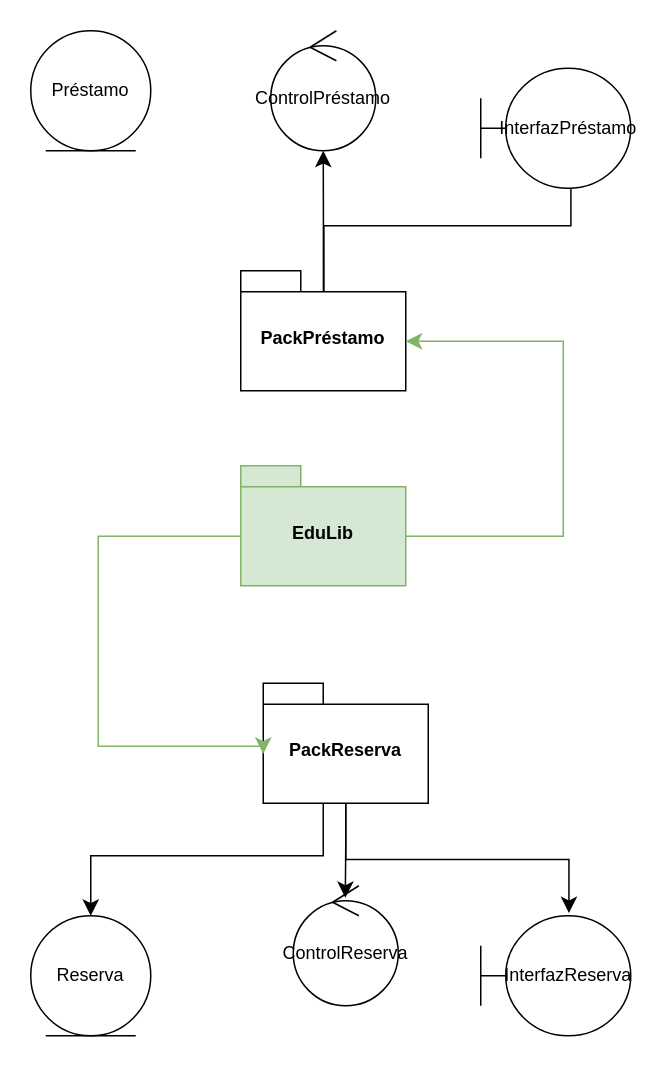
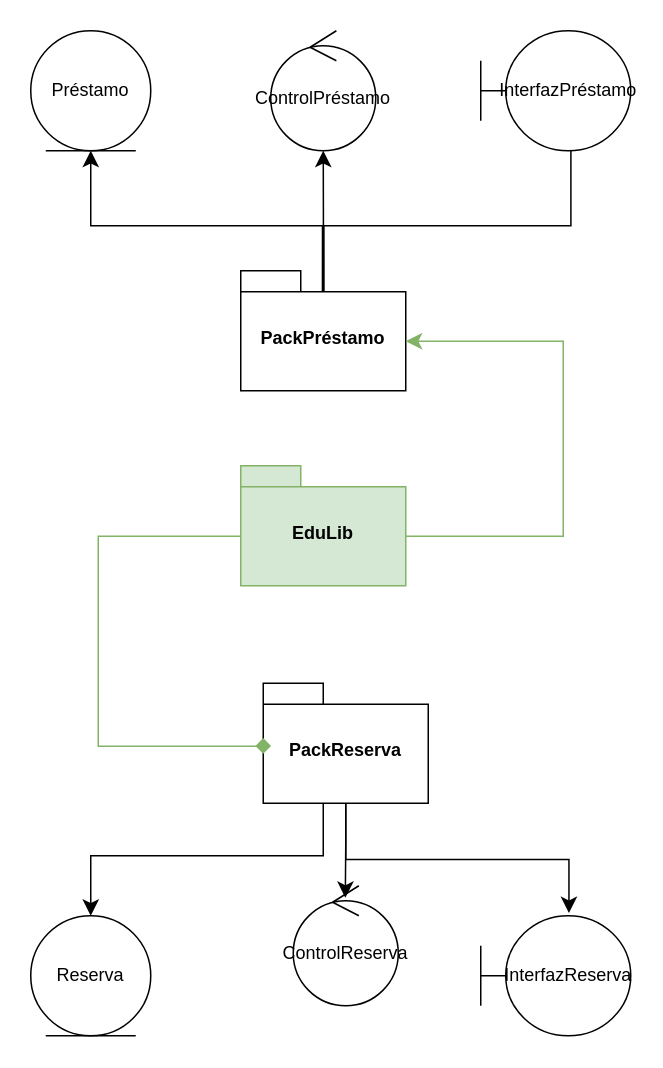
node "InterfazPréstamo": moved (556, 128) -> (556, 91)
edge "PackPréstamo" -> "Préstamo": added
edge "EduLib" -> "PackReserva": arrowhead classic -> diamond
